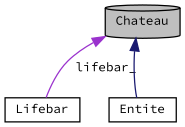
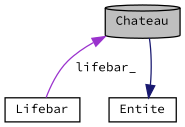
edge "Entite" -> "Chateau": reversed
